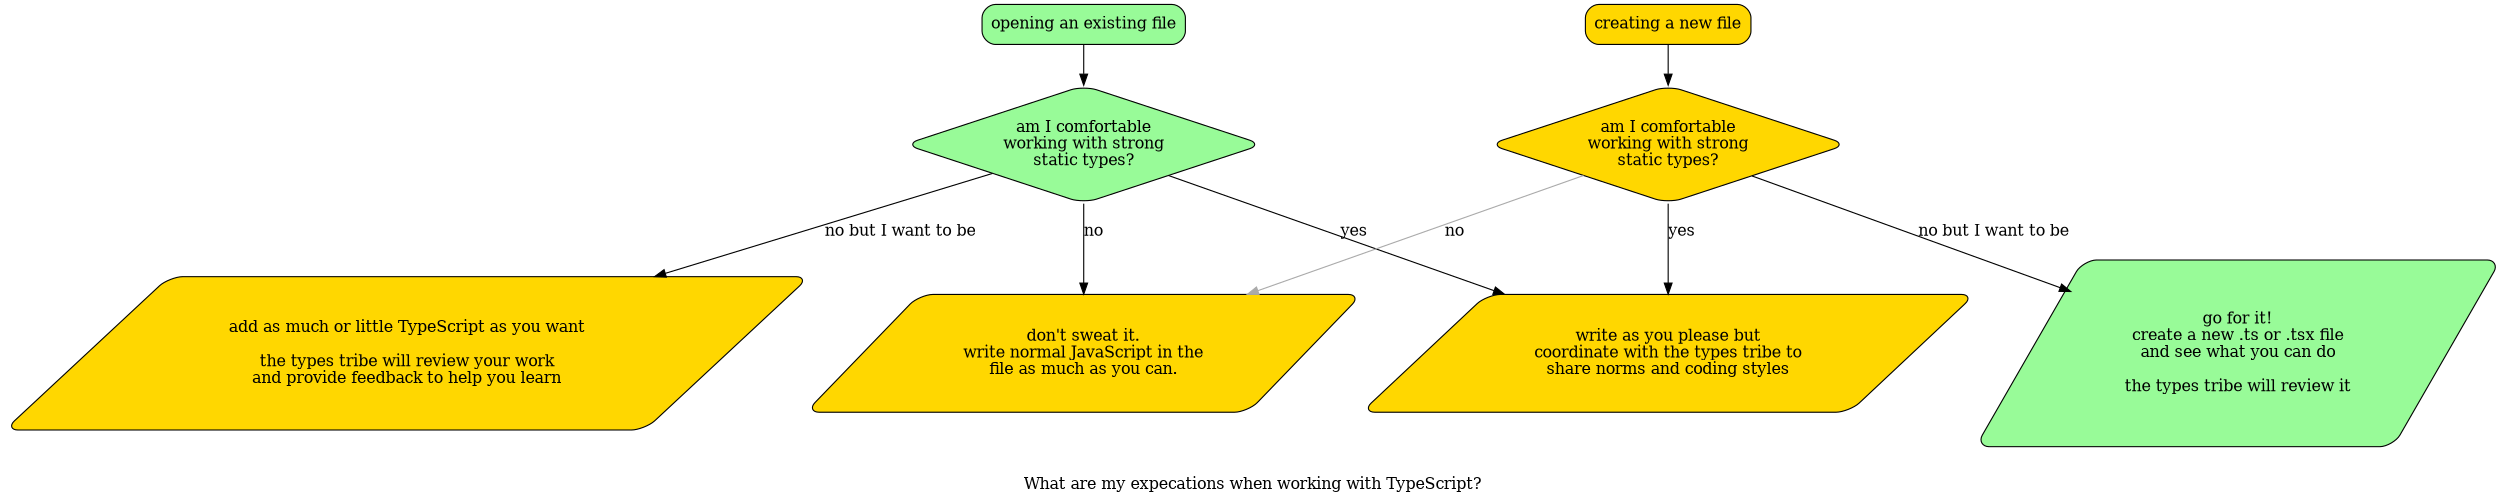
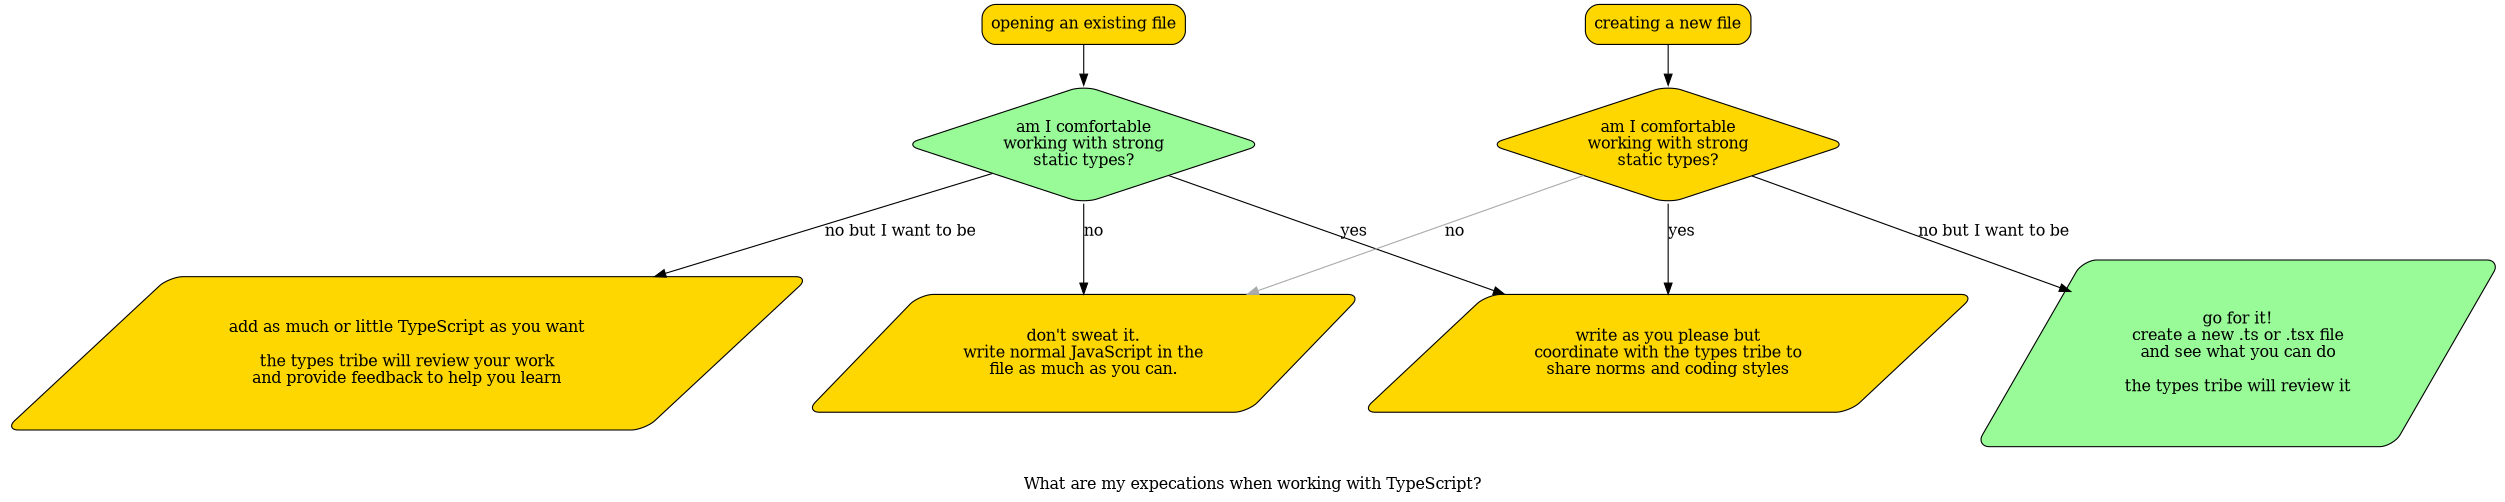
node "opening an existing file": fillcolor palegreen -> gold
